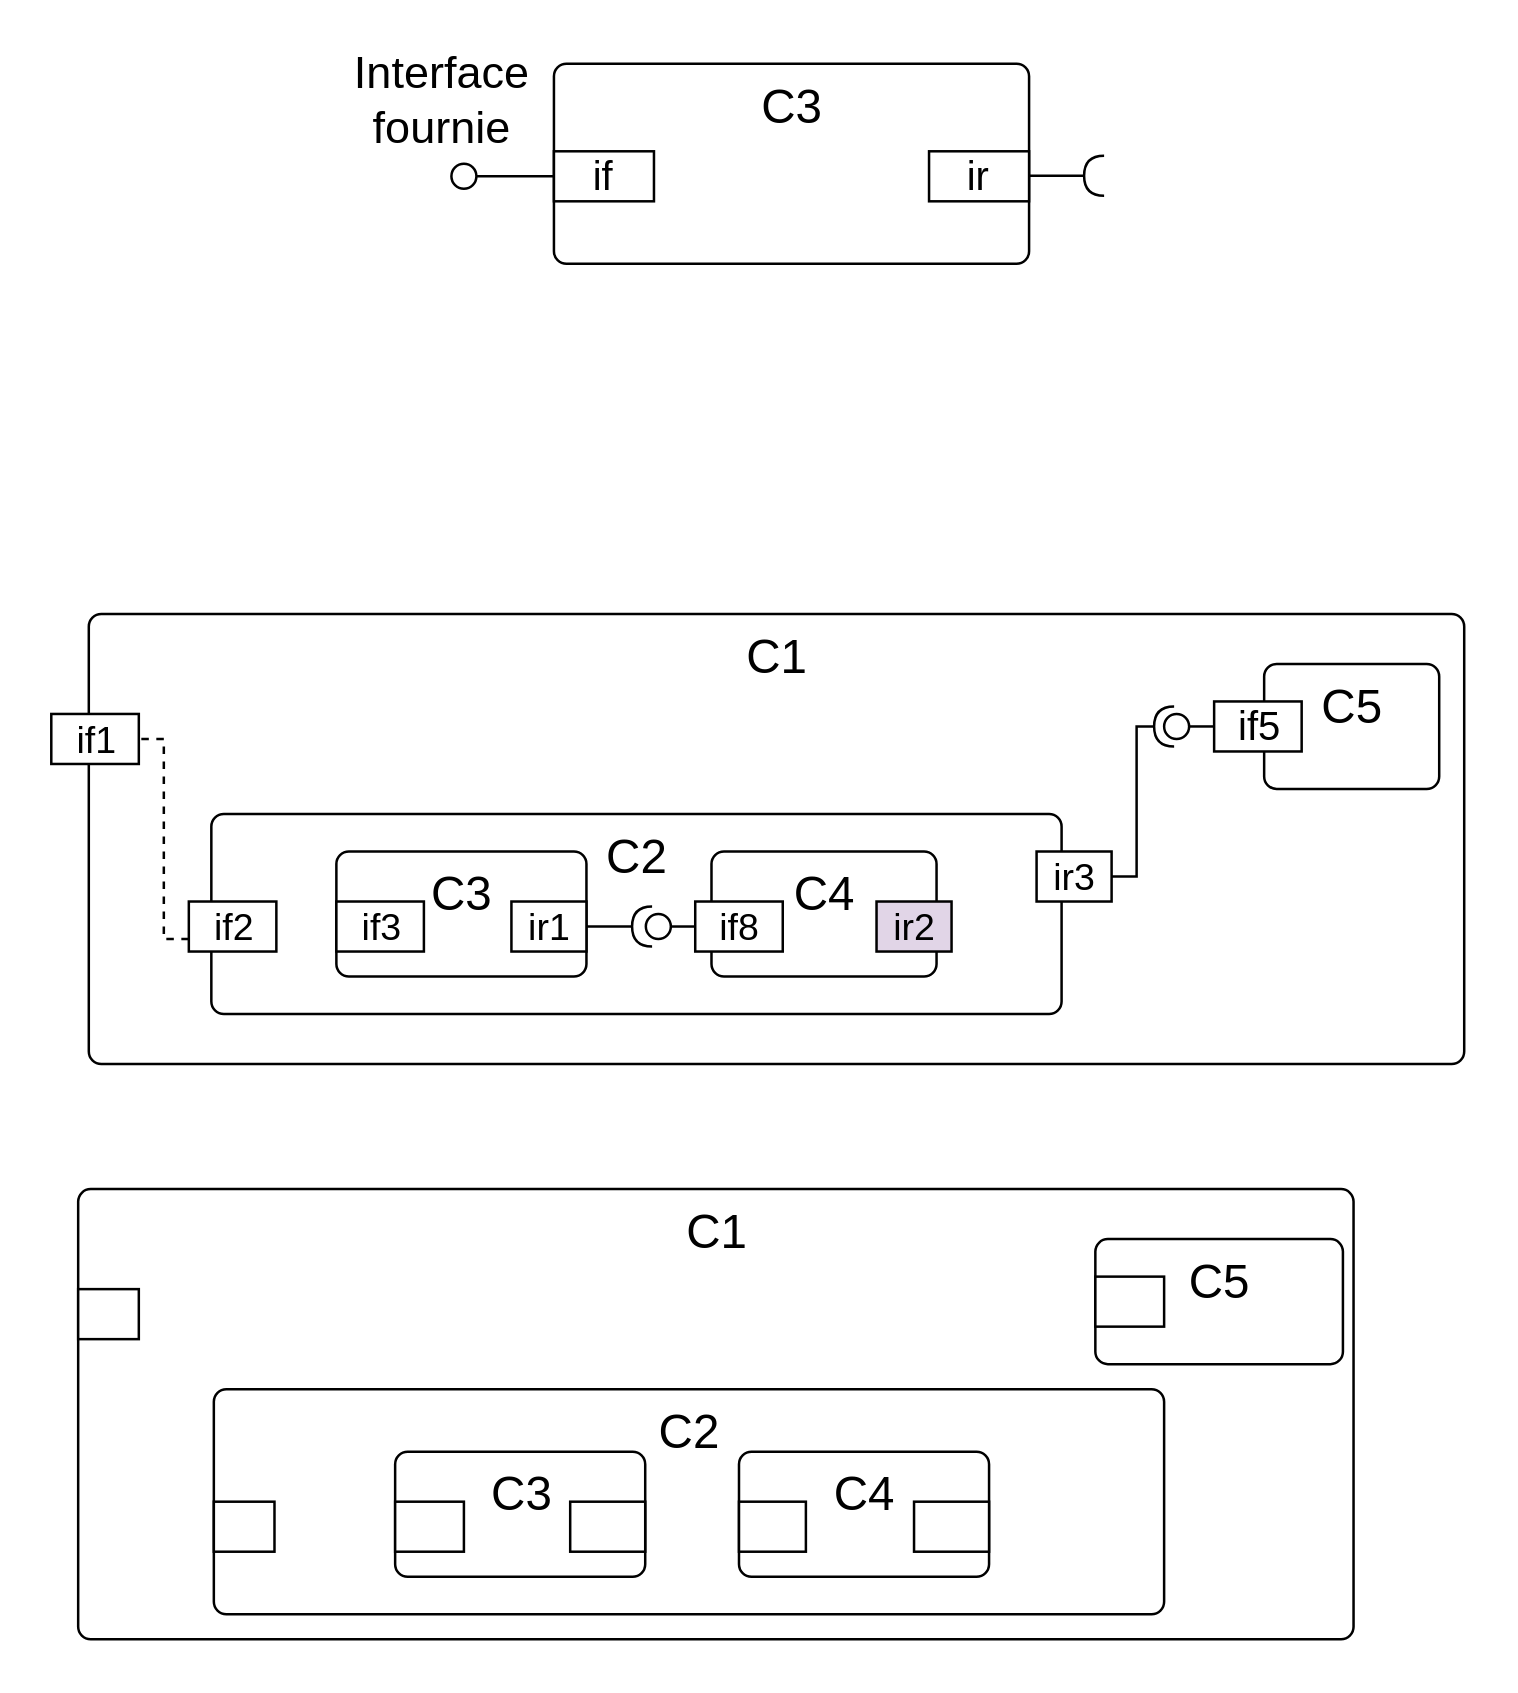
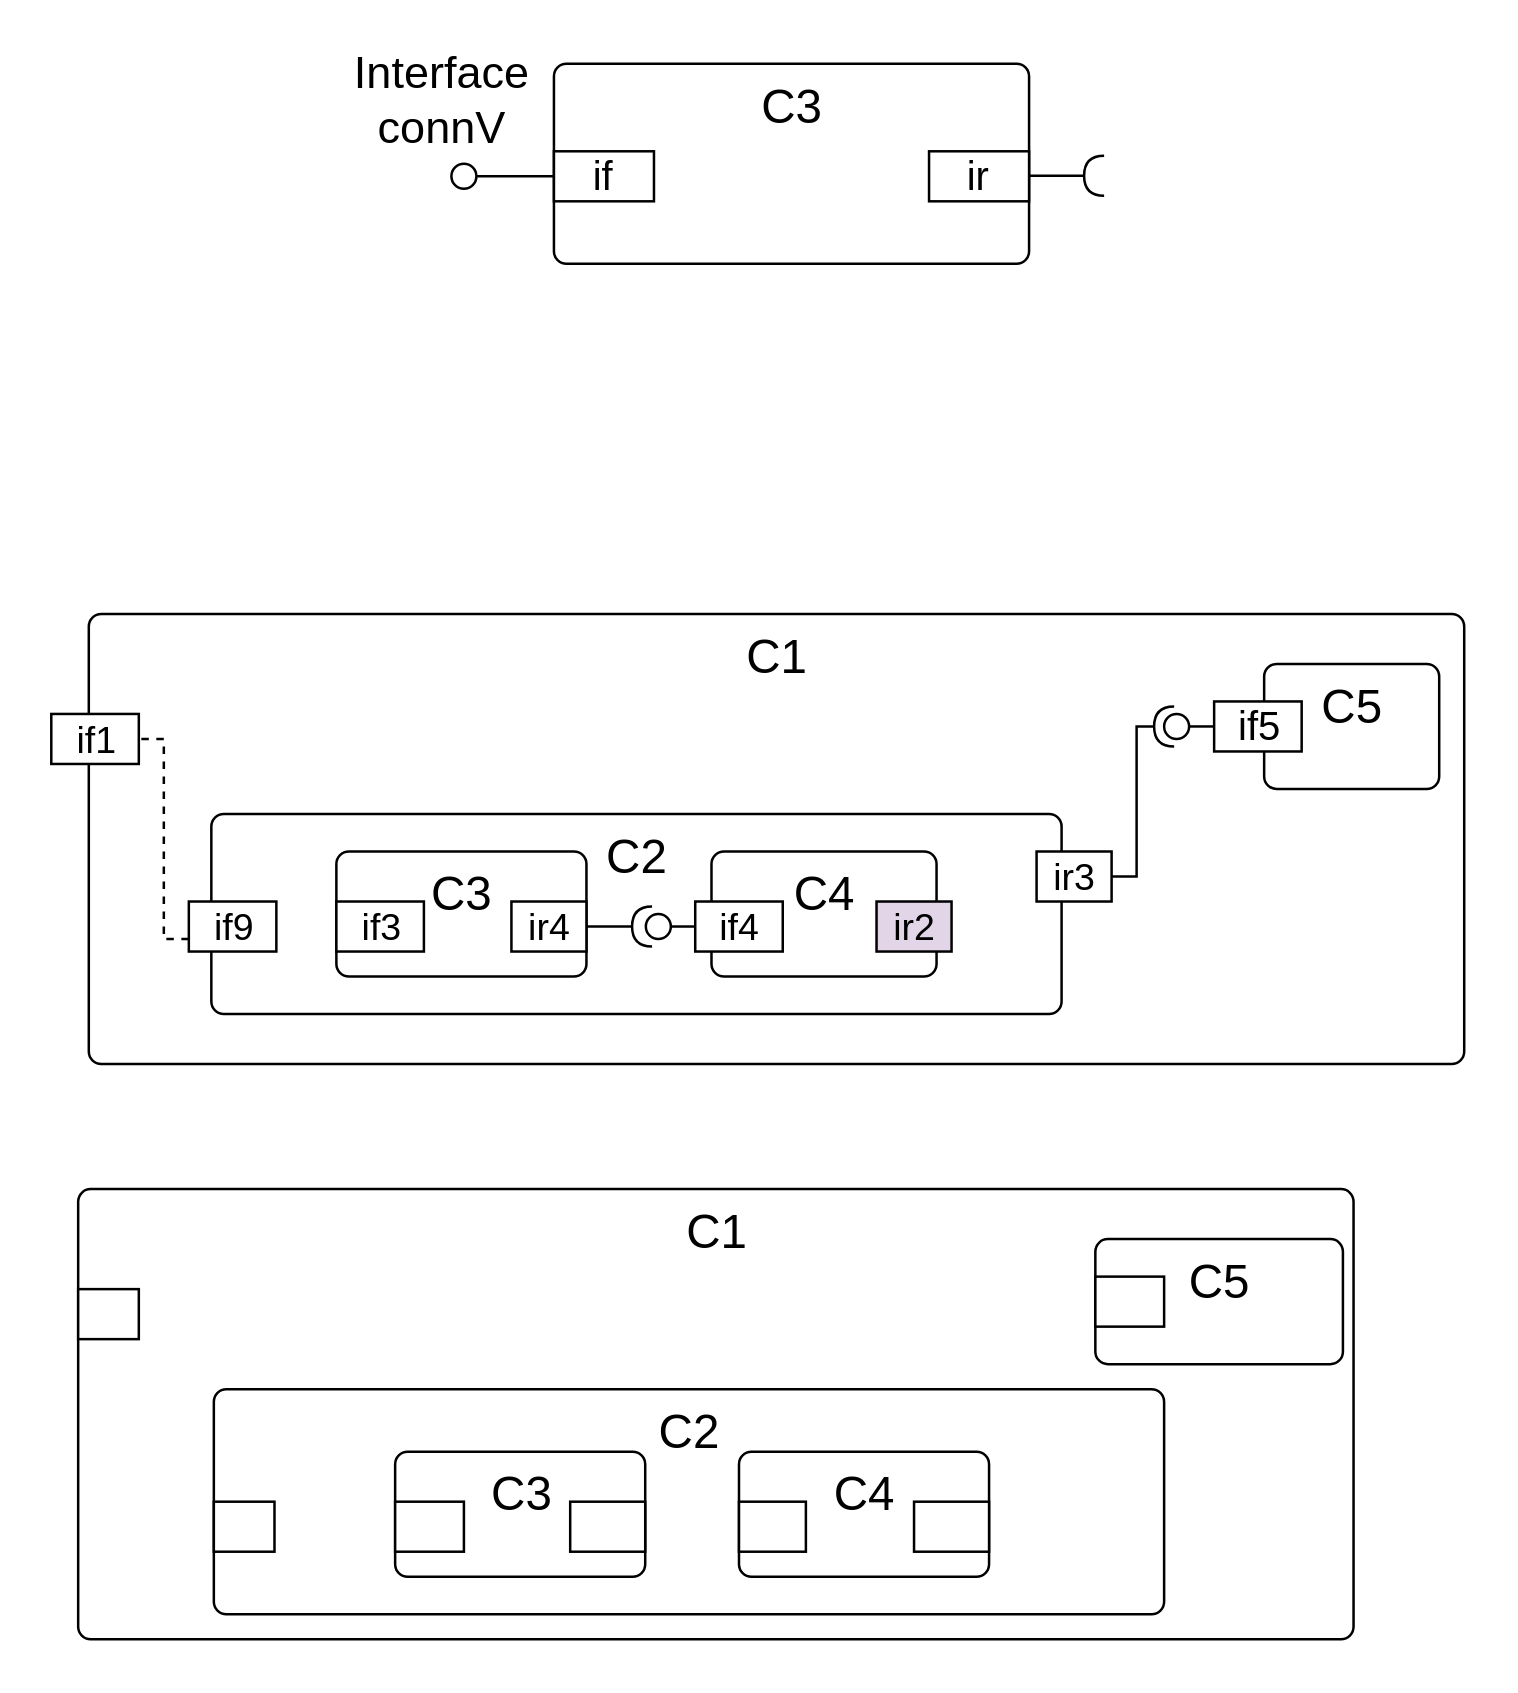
node "Interface fournie": label "Interface fournie" -> "Interface connV"
node "if2": label "if2" -> "if9"
node "ir1": label "ir1" -> "ir4"
node "if8": label "if8" -> "if4"
